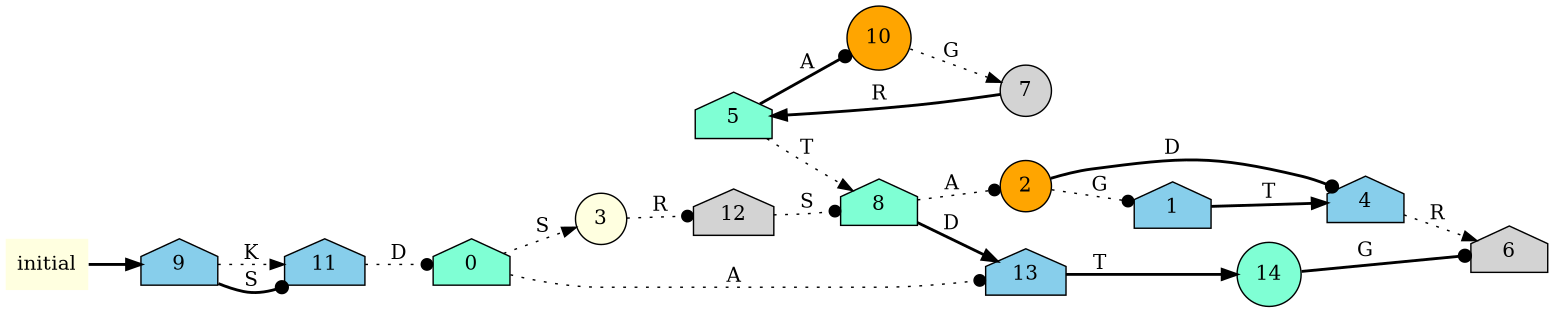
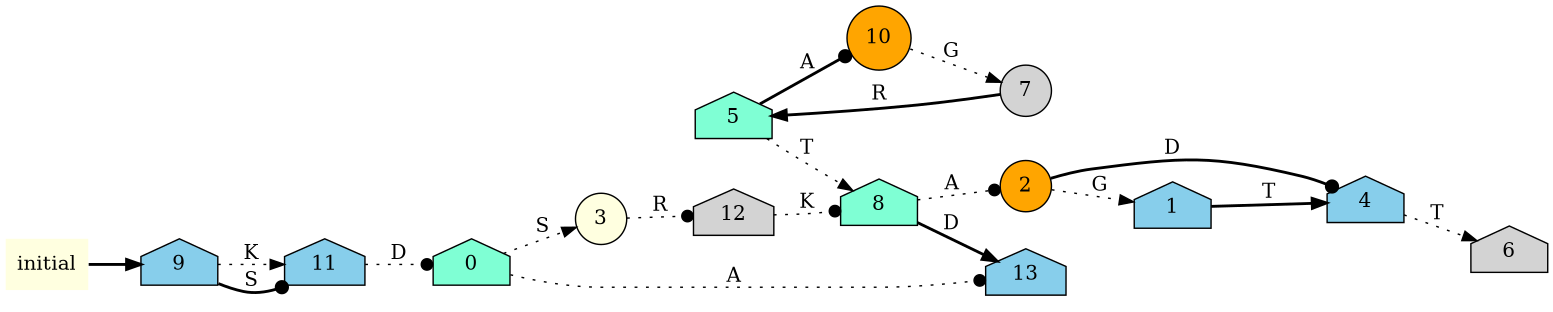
edge "2" -> "1": arrowhead dot -> normal
edge "12" -> "8": label "S" -> "K"
edge "4" -> "6": label "R" -> "T"
node "14": removed
